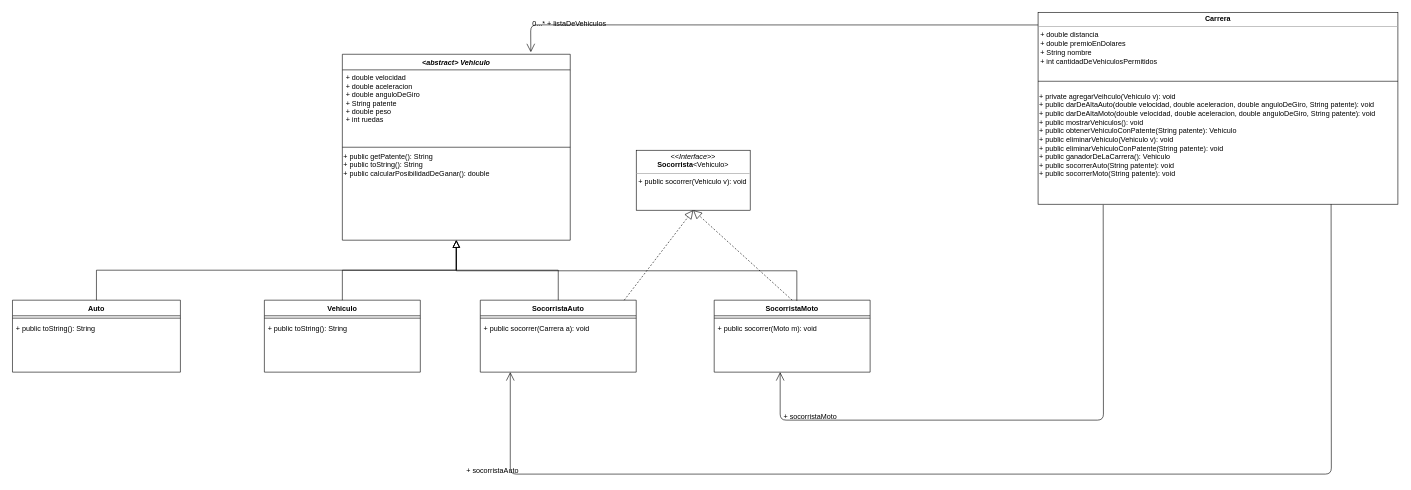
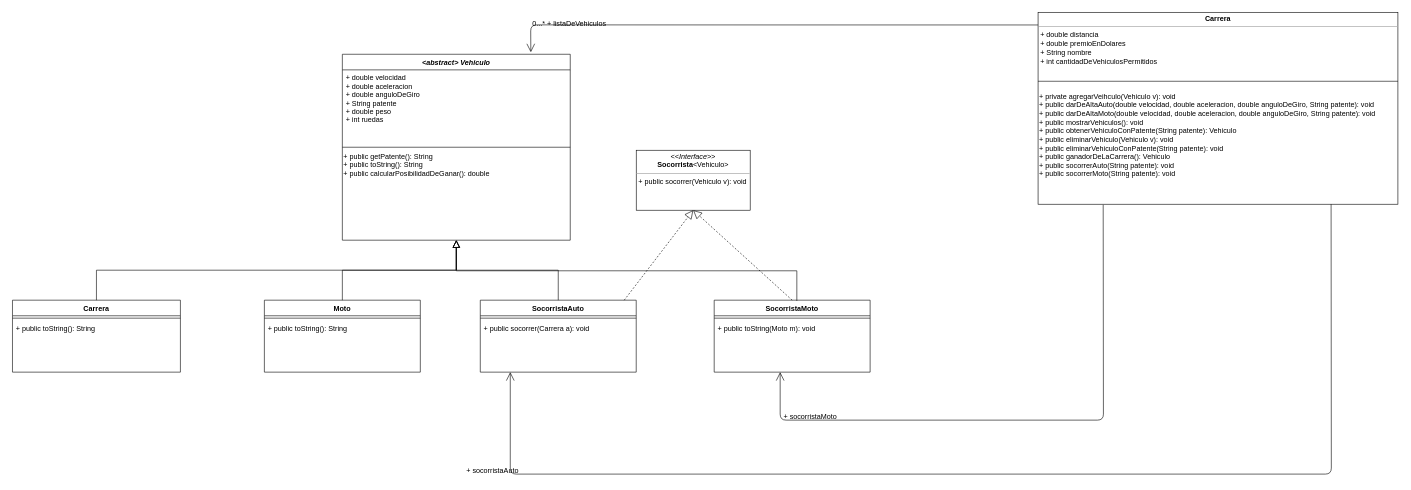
node "Auto": label "Auto" -> "Carrera"
node "Vehiculo": label "Vehiculo" -> "Moto"
node "+ public socorrer(Moto m): void": label "+ public socorrer(Moto m): void" -> "+ public toString(Moto m): void"
